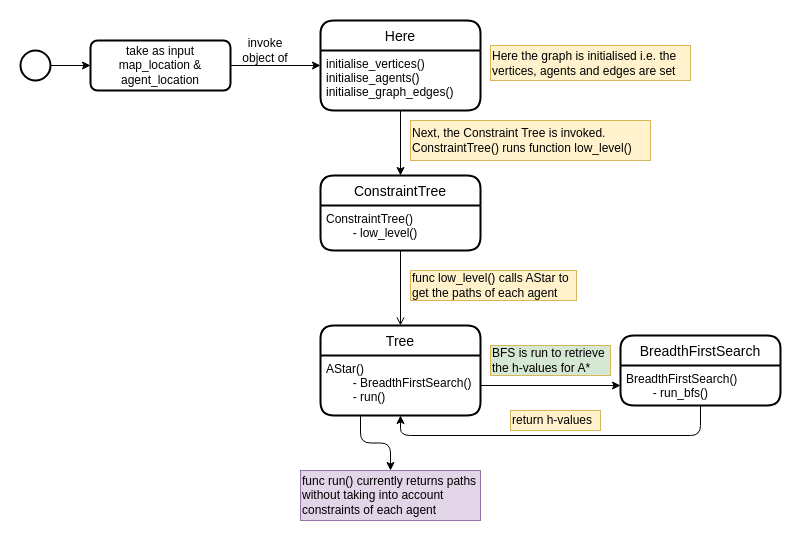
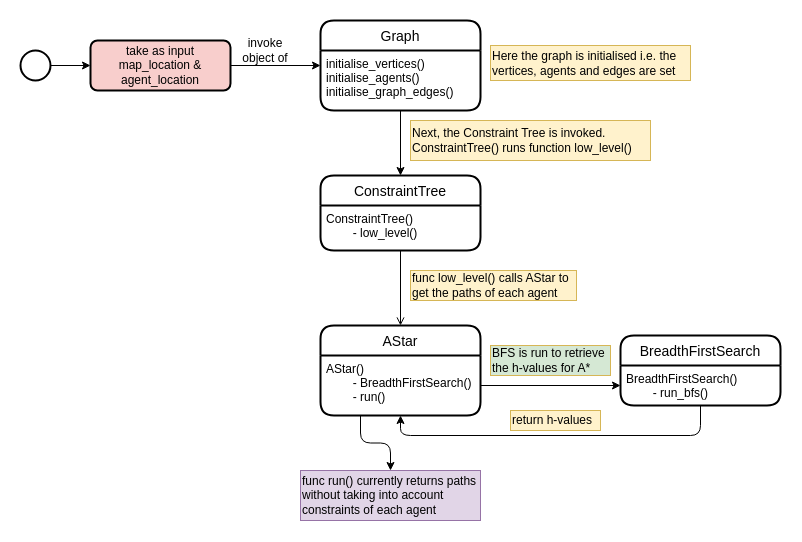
node "Here": label "Here" -> "Graph"
node "take as input map_location & agent_location": fillcolor #ffffff -> #f8cecc
node "Tree": label "Tree" -> "AStar"
